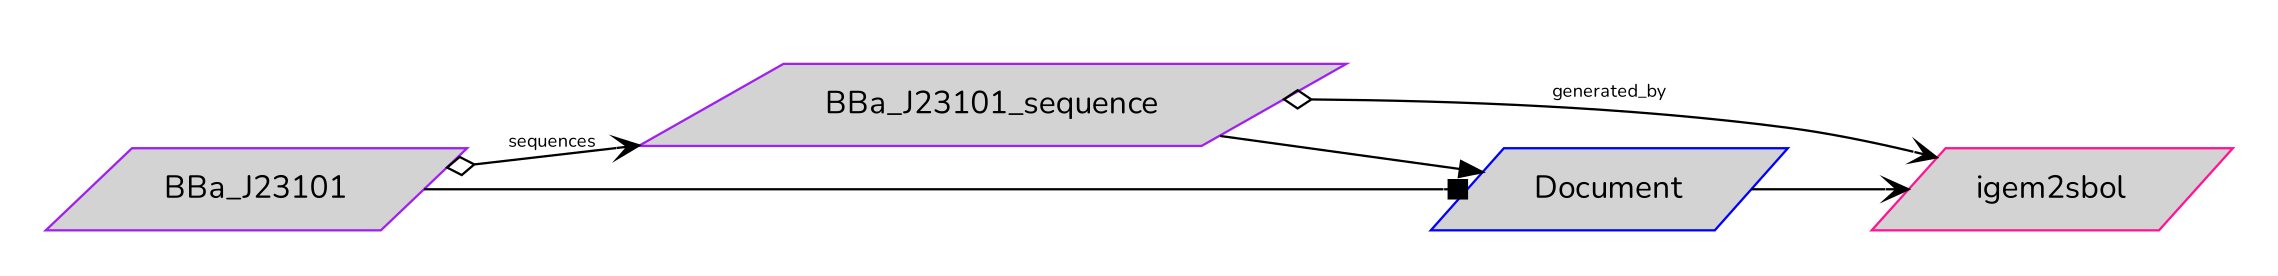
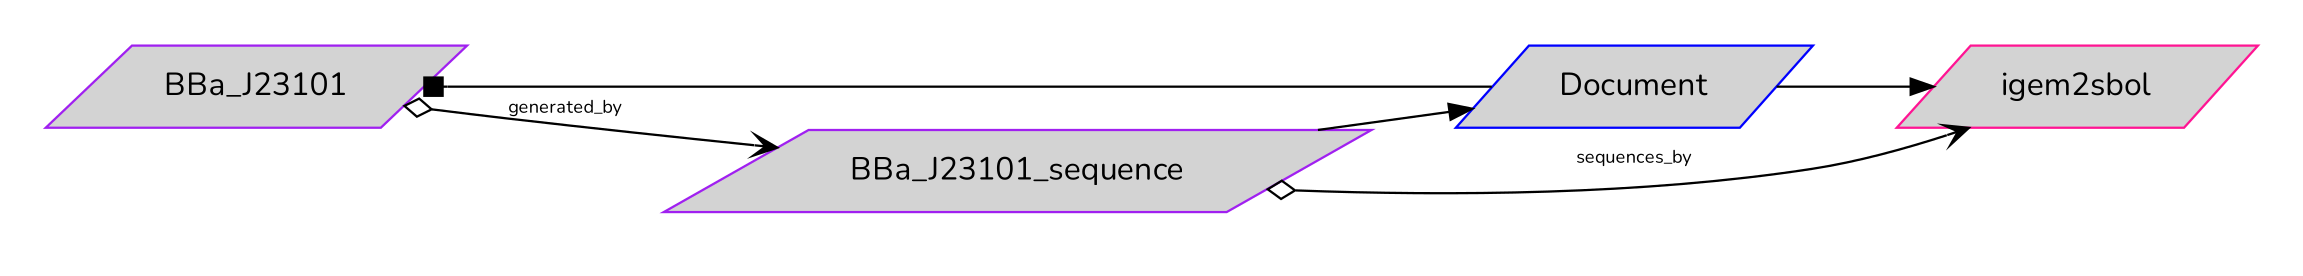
edge "BBa_J23101_sequence" -- "igem2sbol": label "generated_by" -> "sequences_by"
edge "BBa_J23101_sequence" -- "BBa_J23101": label "sequences" -> "generated_by"
edge "BBa_J23101" -> "Document": reversed
edge "Document" -> "igem2sbol": arrowhead vee -> normal
